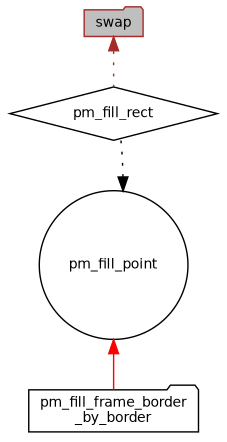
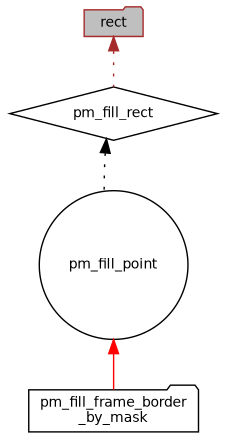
node "swap": label "swap" -> "rect"
edge "pm_fill_rect" -> "pm_fill_point": reversed
node "pm_fill_frame_border _by_border": label "pm_fill_frame_border _by_border" -> "pm_fill_frame_border _by_mask"
